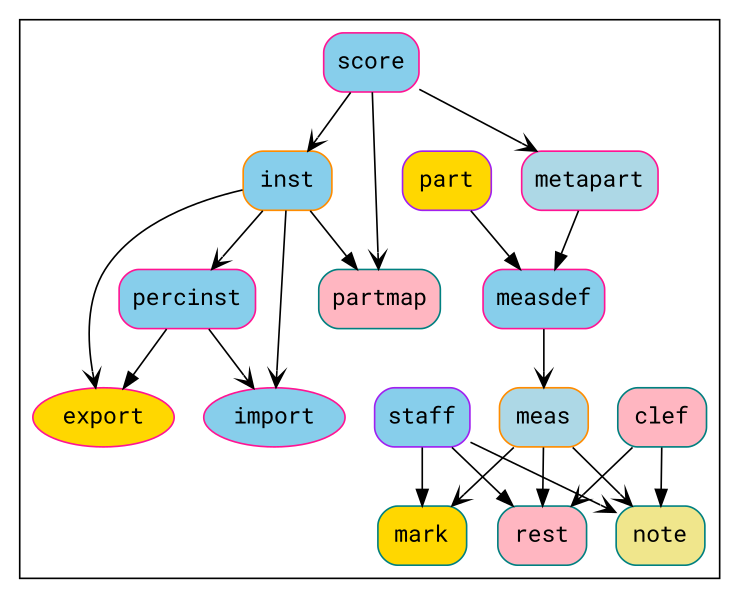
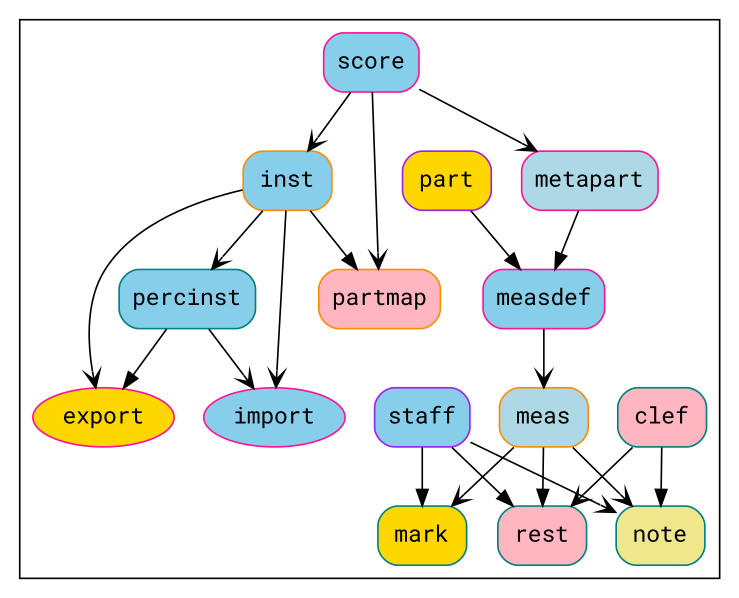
node "percinst": color deeppink -> teal
node "partmap": color teal -> darkorange
